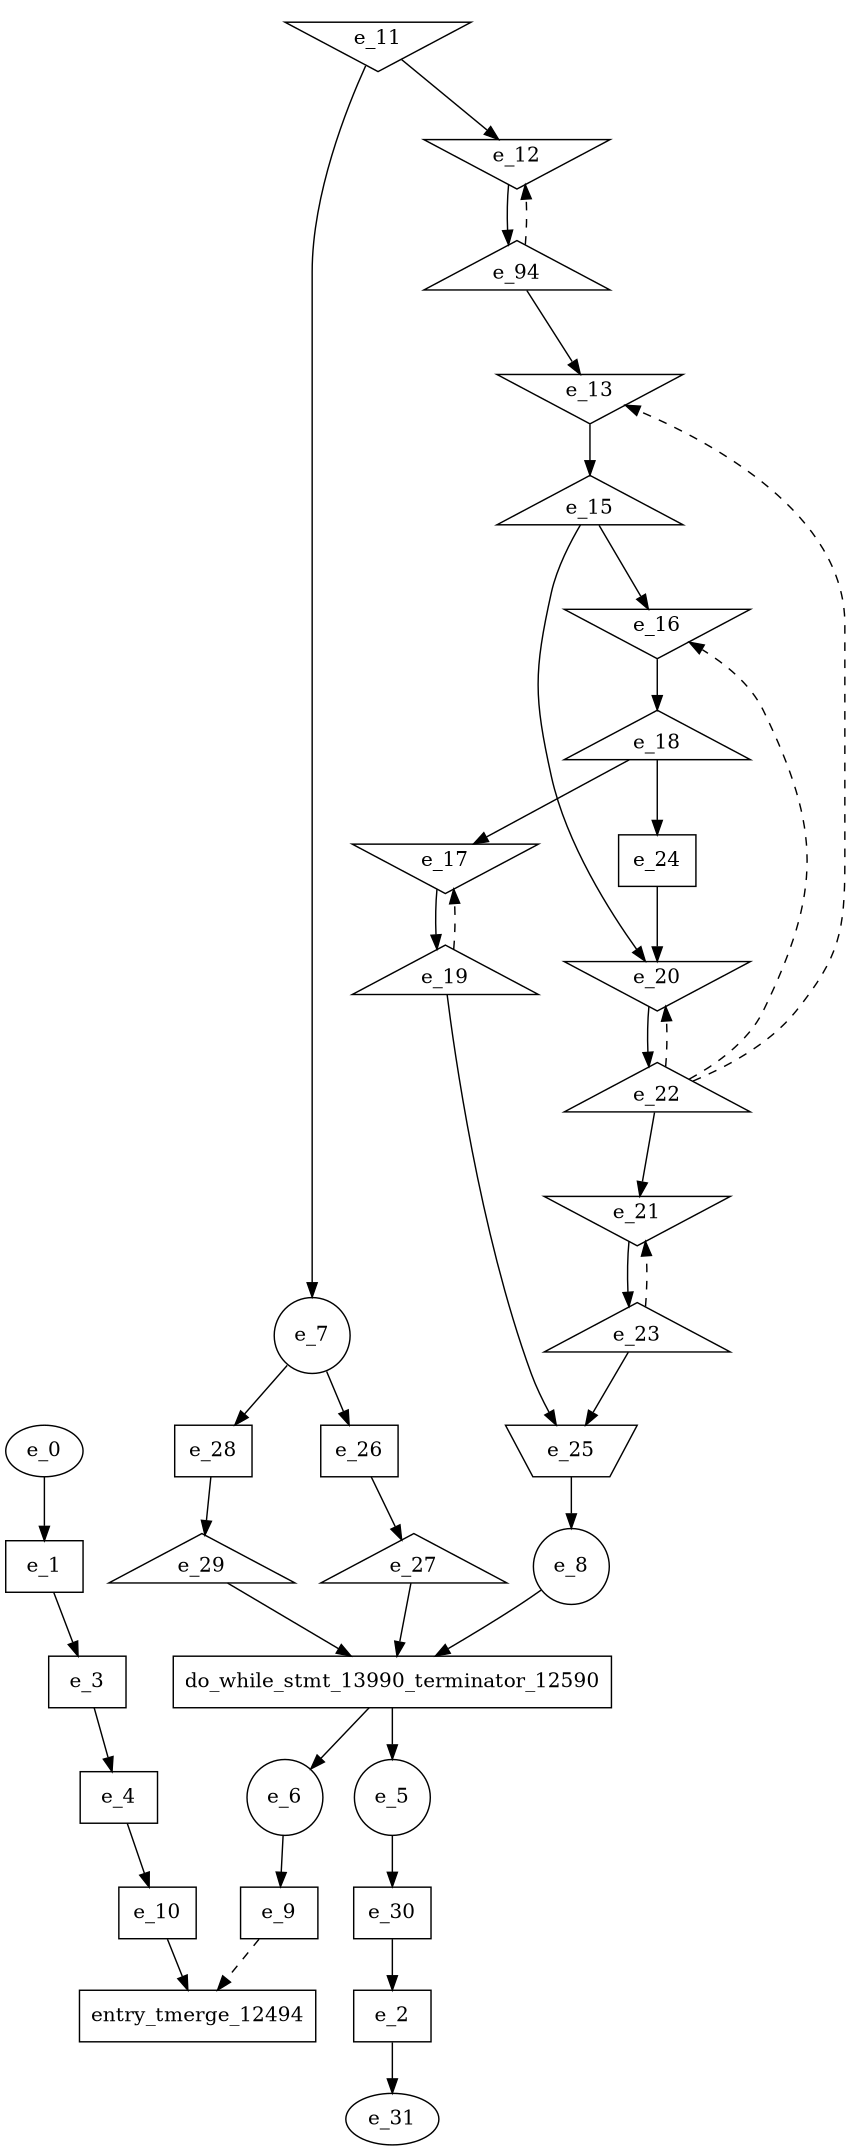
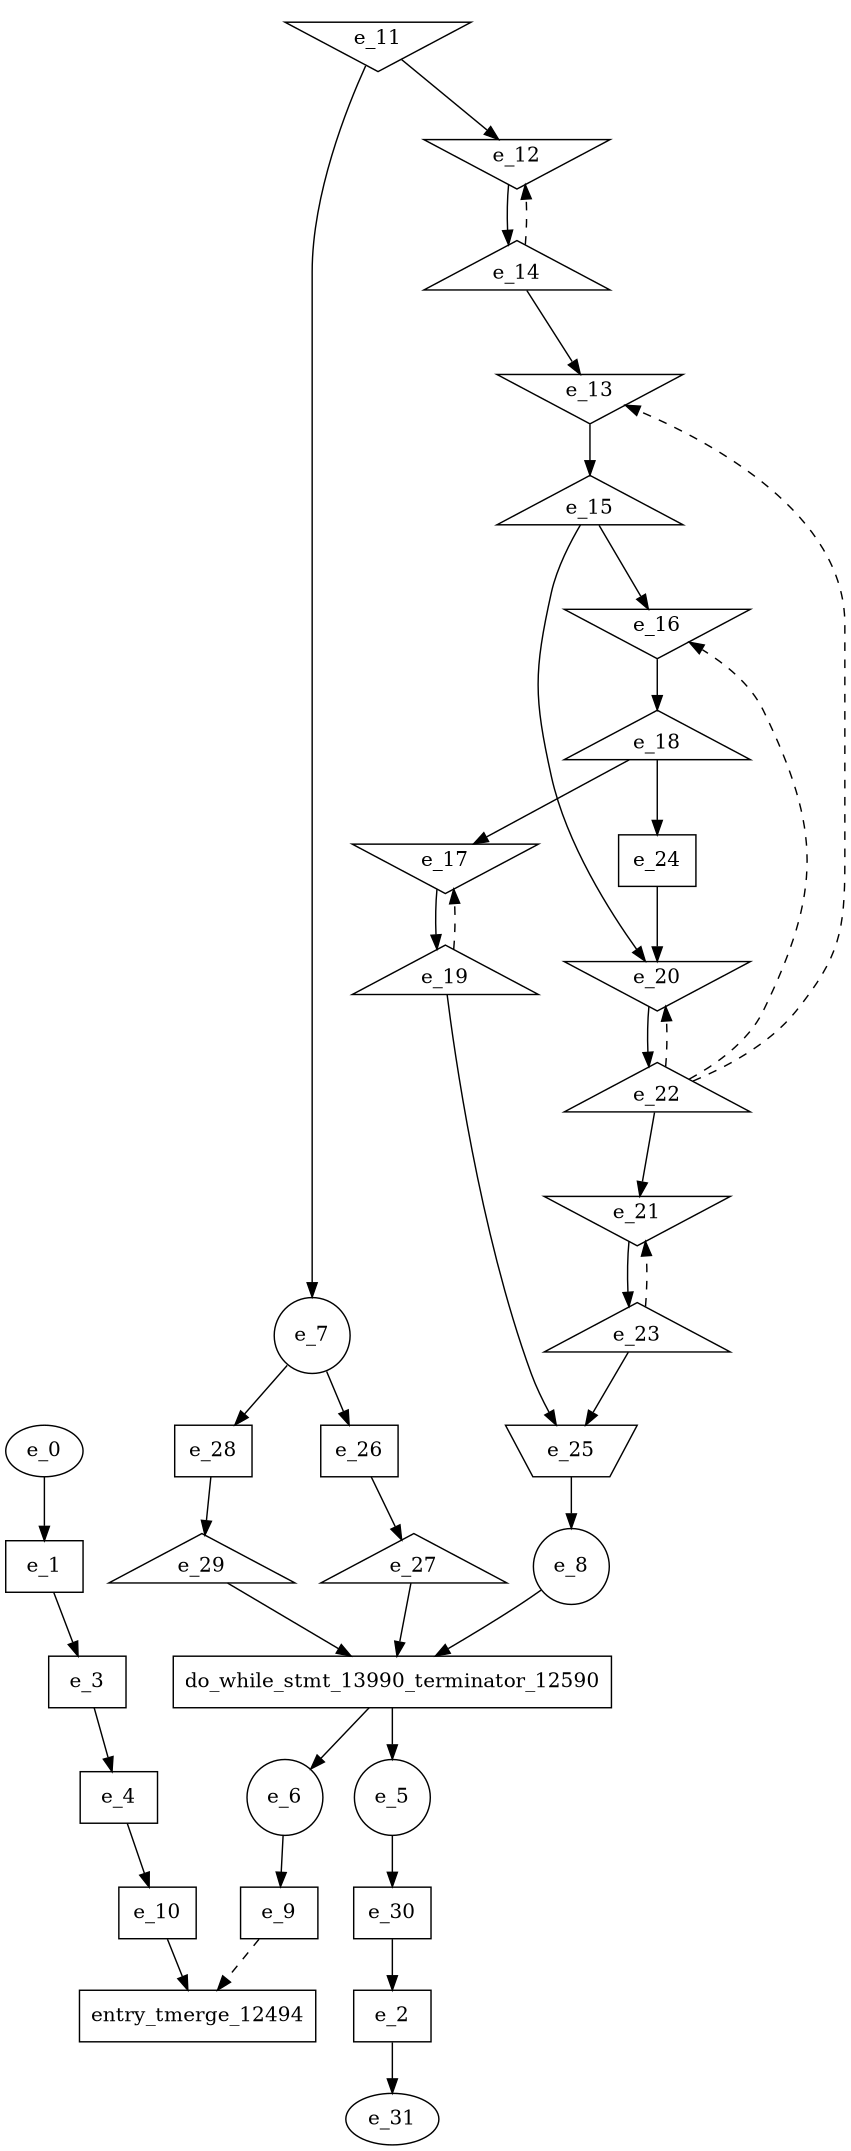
node "e_94": label "e_94" -> "e_14"
